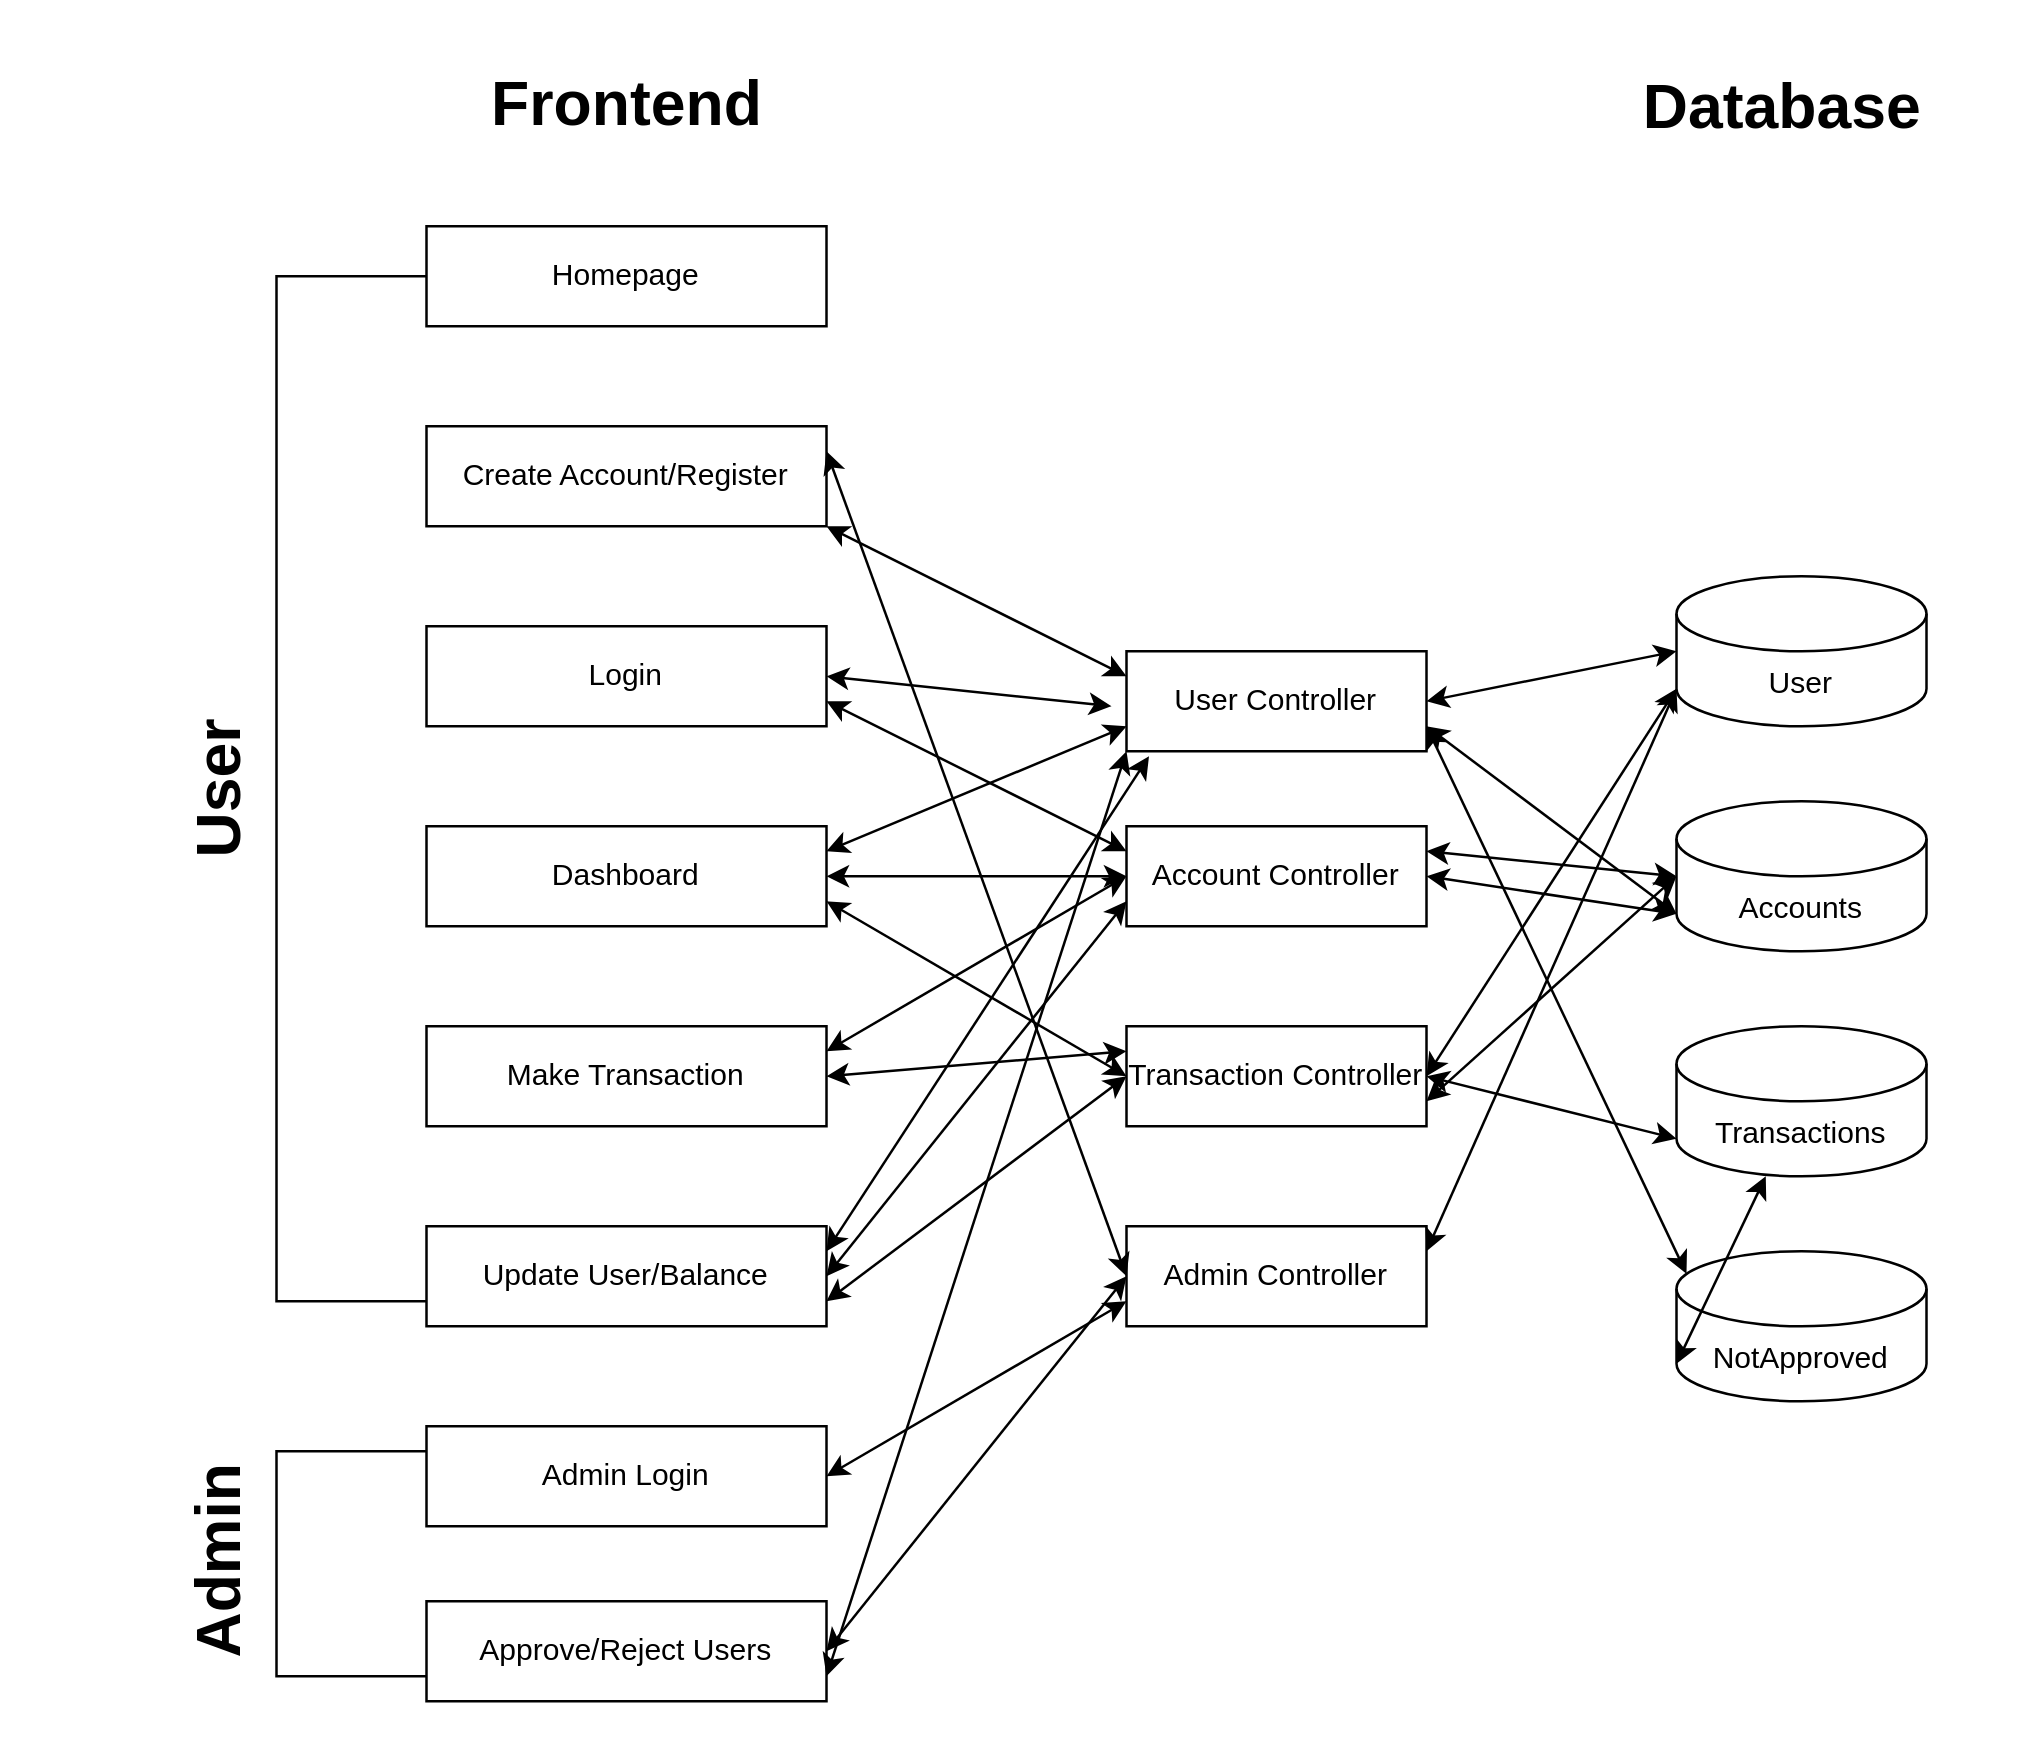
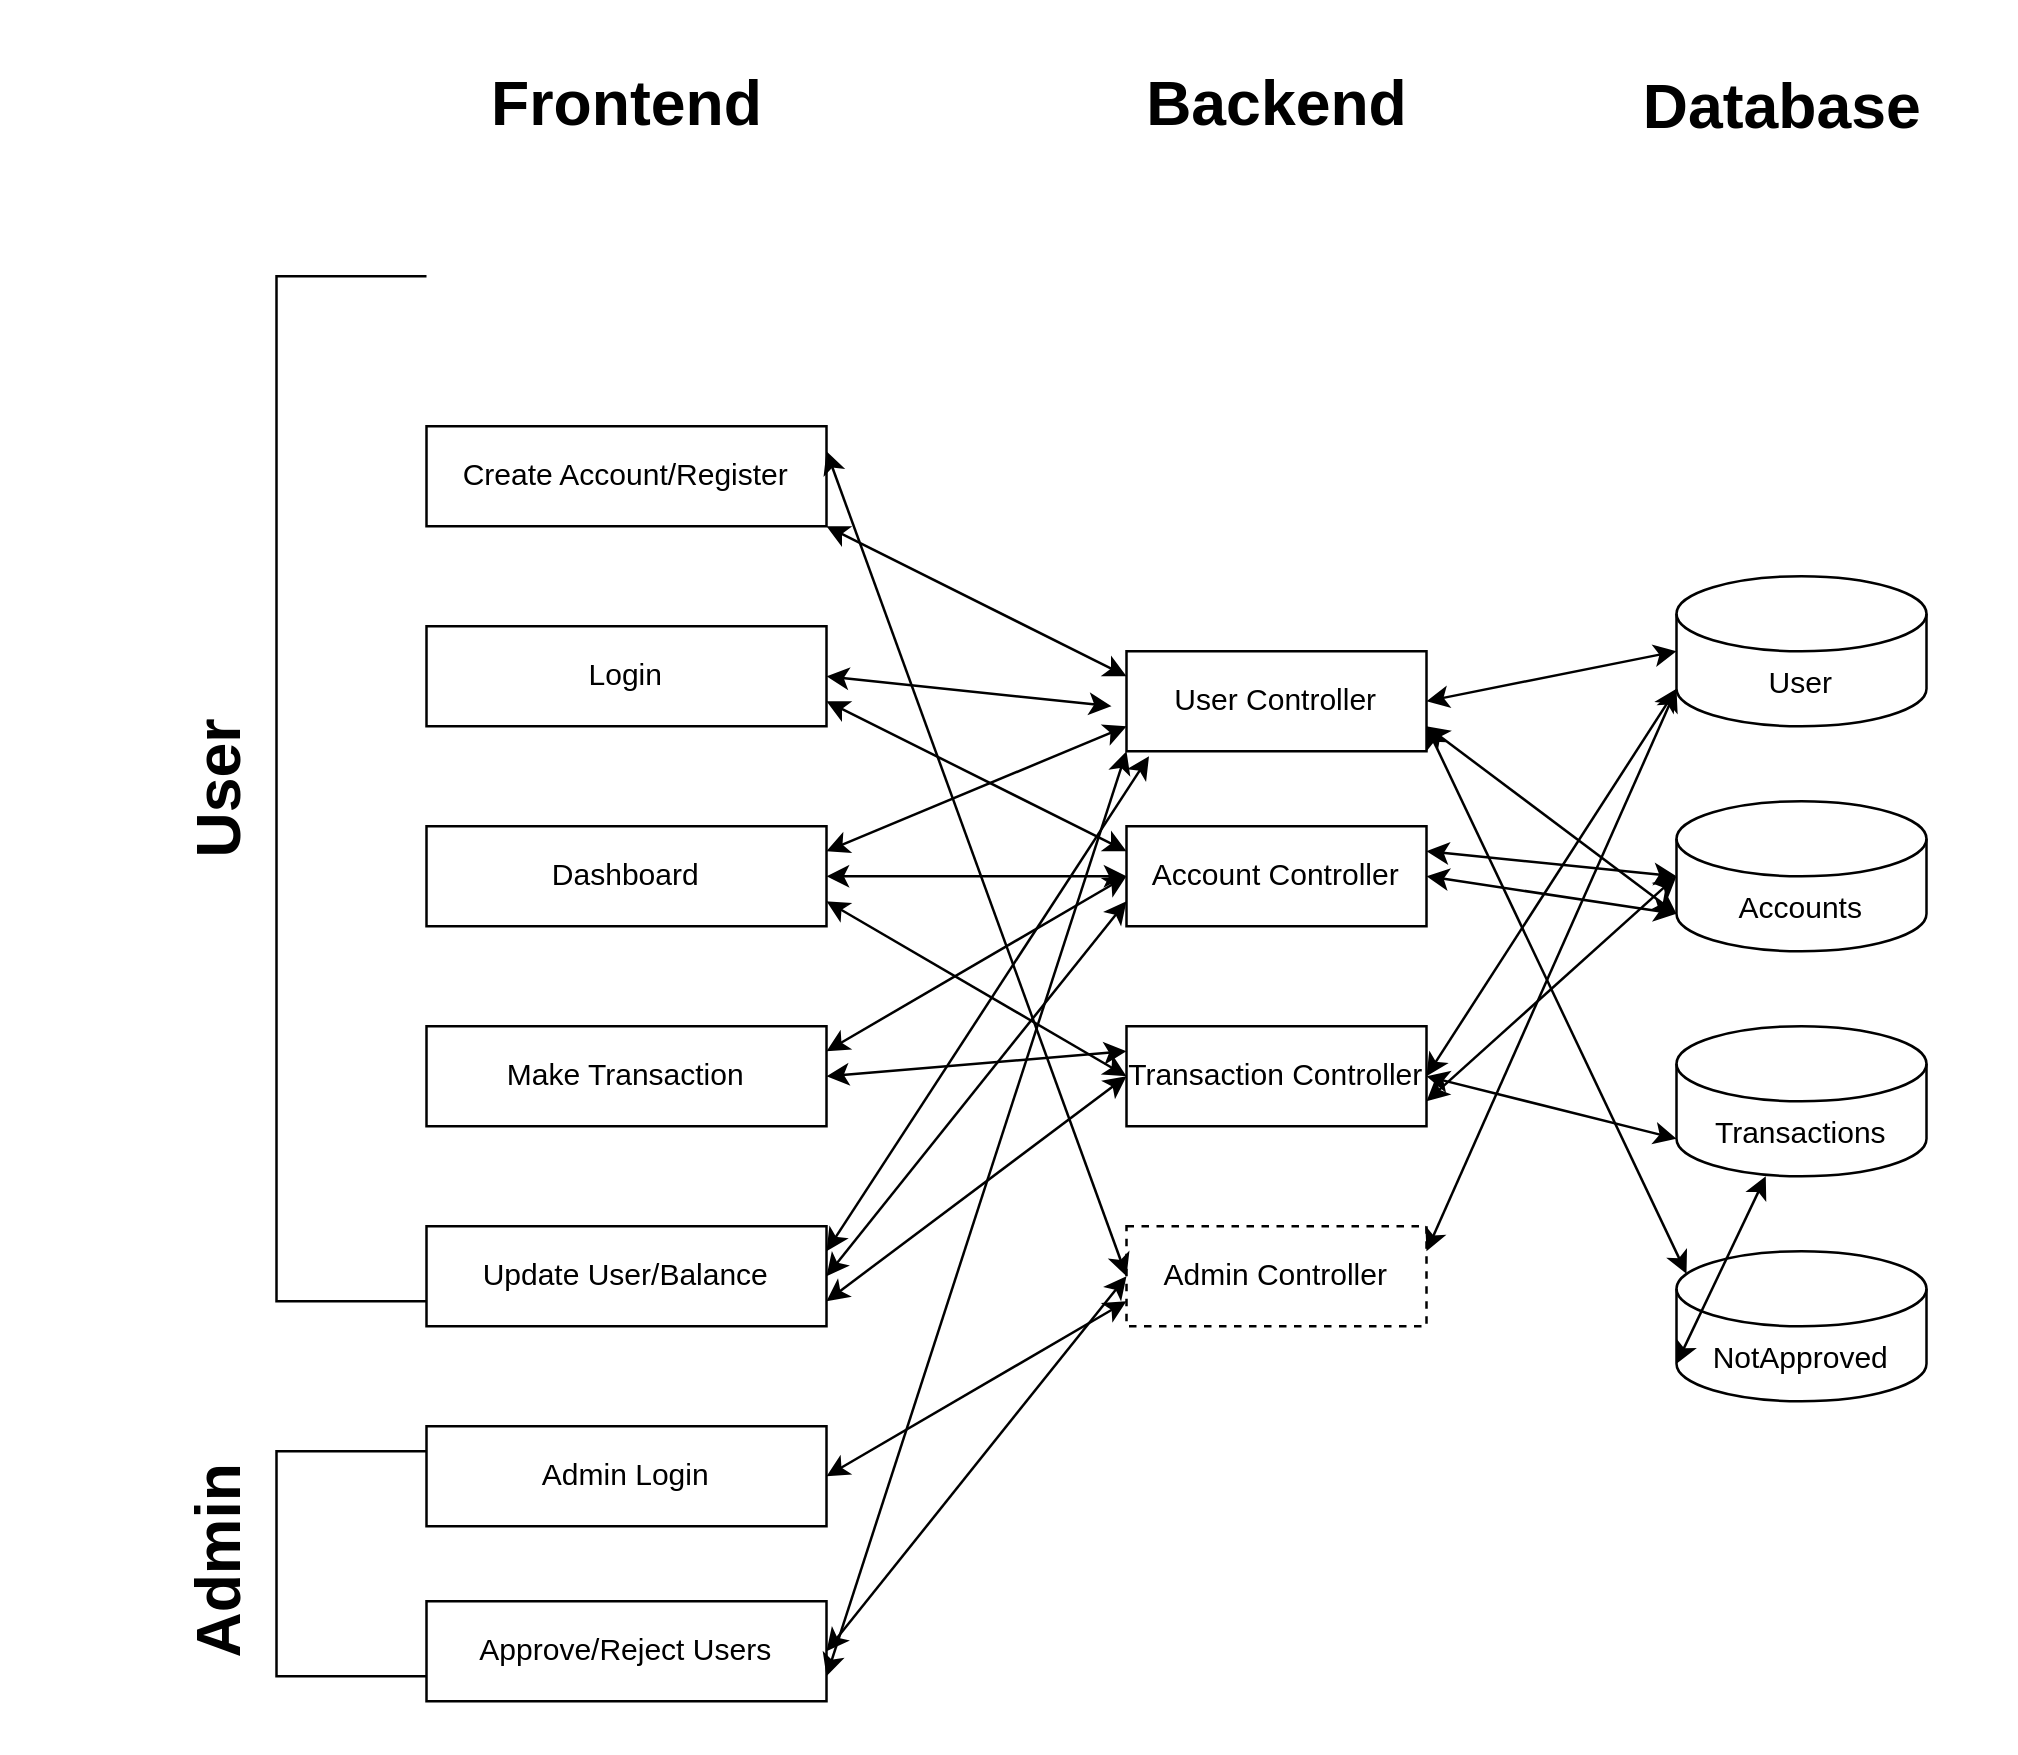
node "Backend": added
node "Homepage": removed
node "Admin Controller": style solid -> dashed
